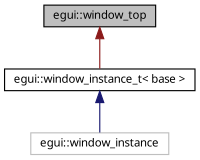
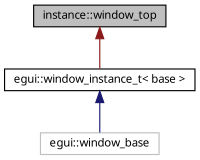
node "egui::window_top": label "egui::window_top" -> "instance::window_top"
node "egui::window_instance": label "egui::window_instance" -> "egui::window_base"
